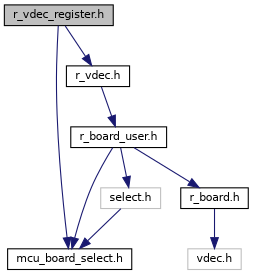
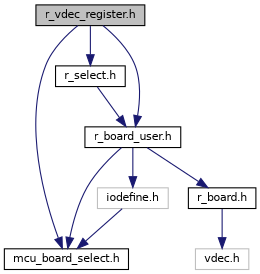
edge "r_vdec_register.h" -> "r_board_user.h": added
node "r_vdec.h": label "r_vdec.h" -> "r_select.h"
node "select.h": label "select.h" -> "iodefine.h"
